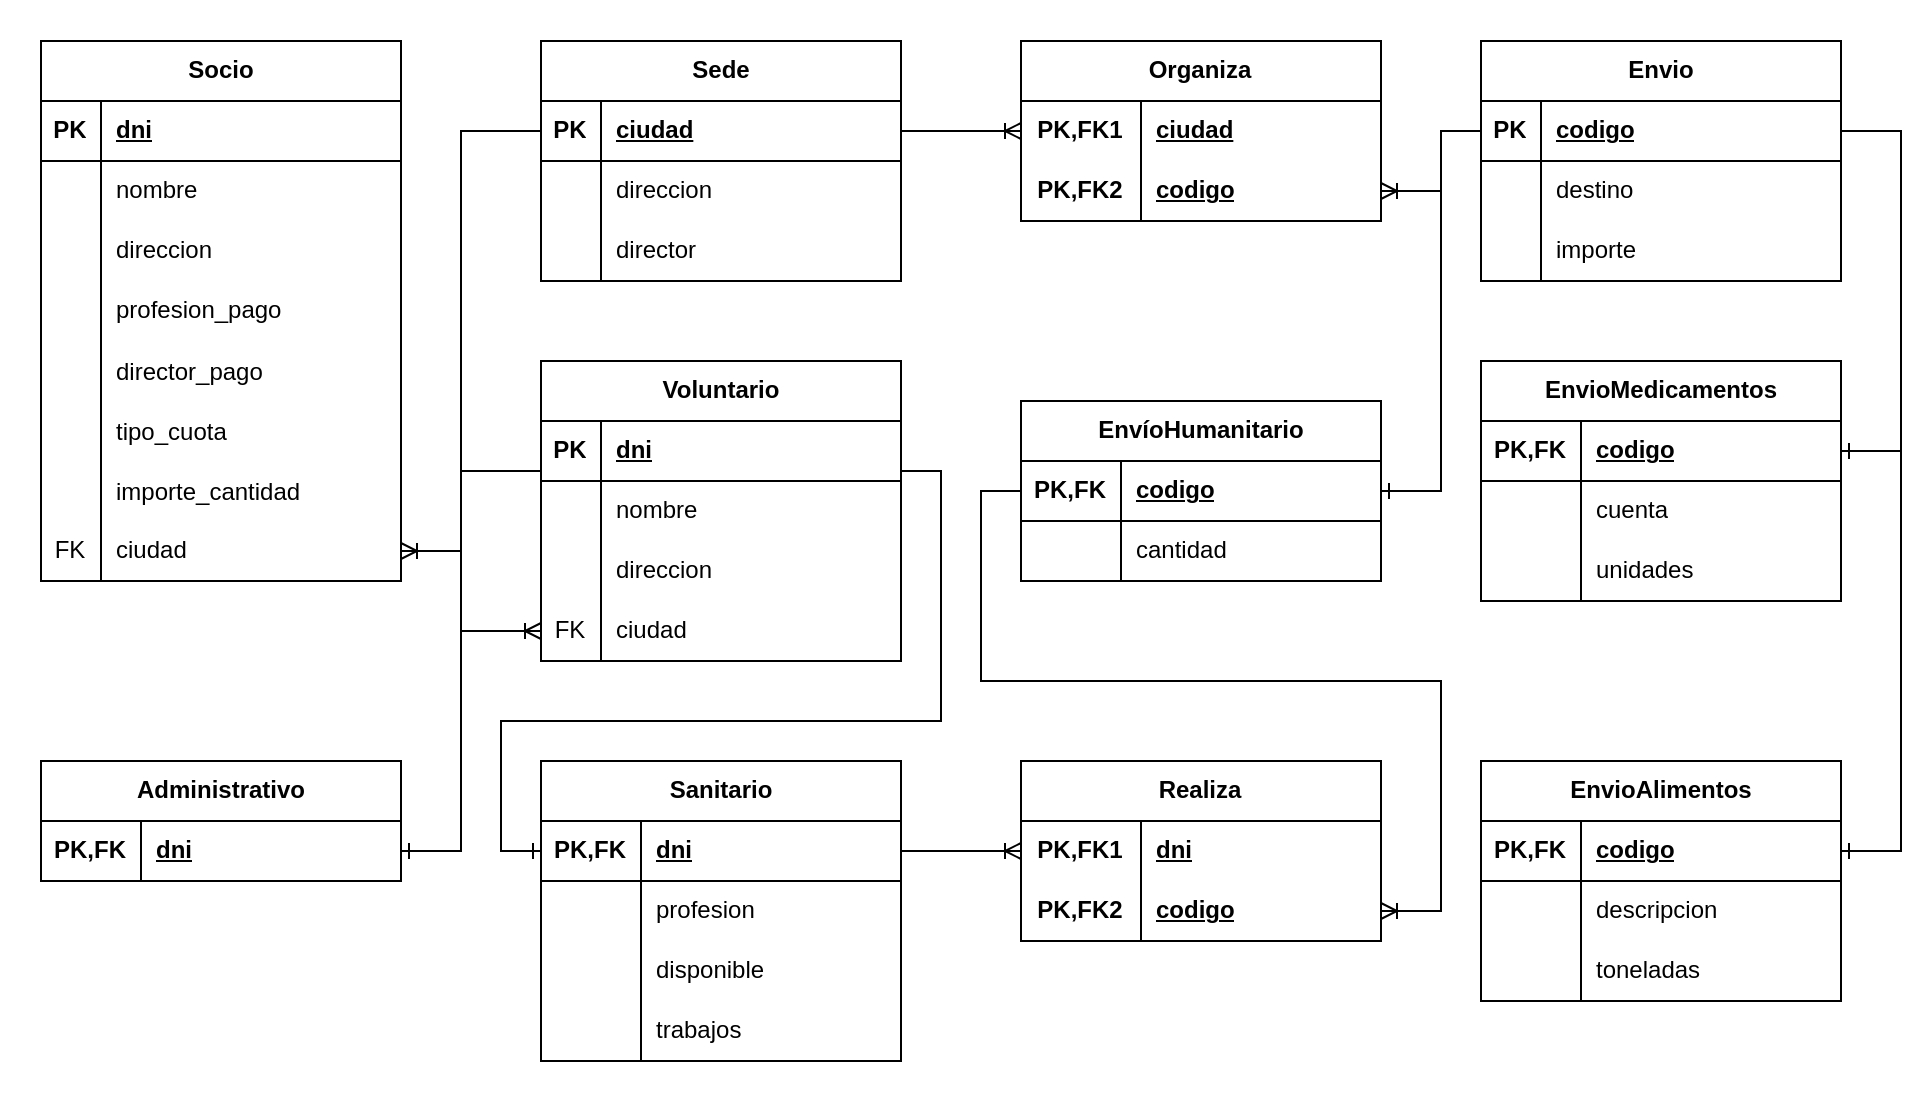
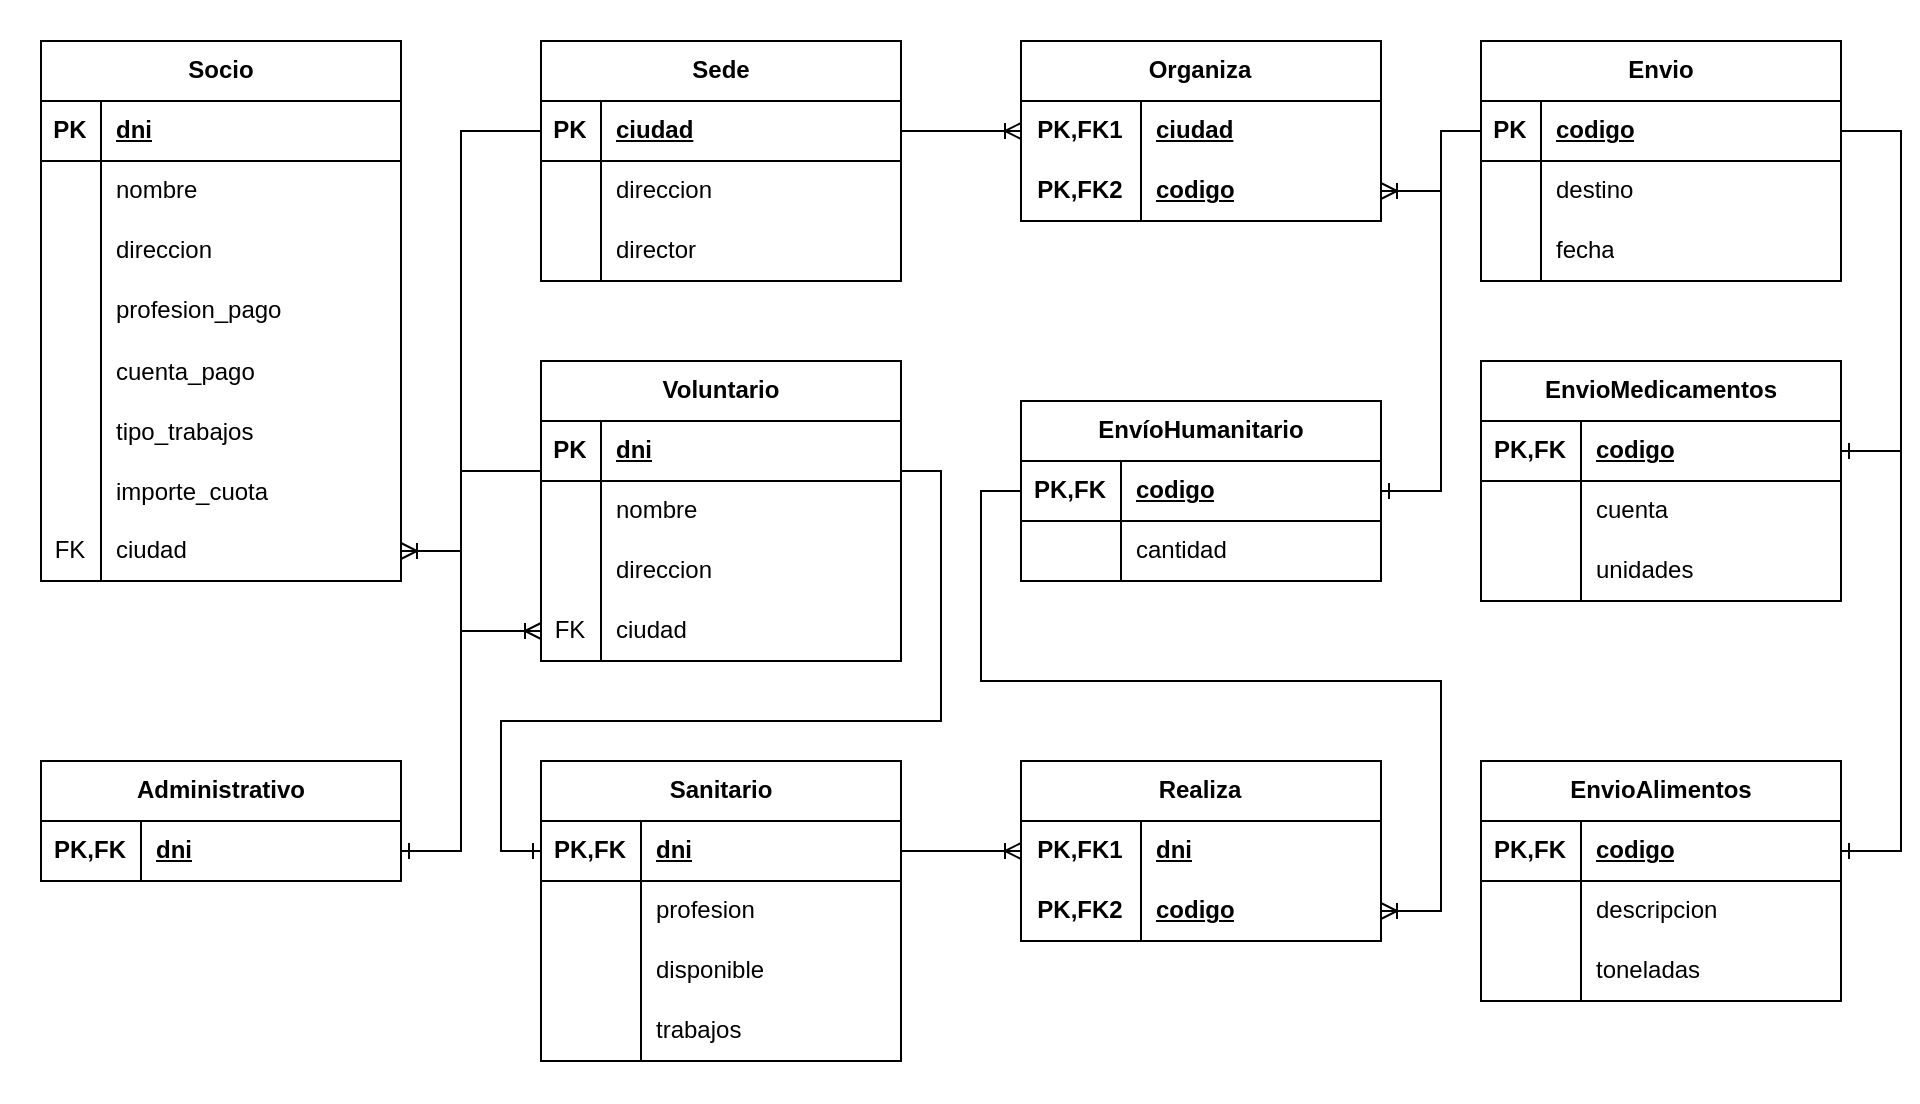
node "importe": label "importe" -> "fecha"
node "director_pago": label "director_pago" -> "cuenta_pago"
node "tipo_cuota": label "tipo_cuota" -> "tipo_trabajos"
node "importe_cantidad": label "importe_cantidad" -> "importe_cuota"
